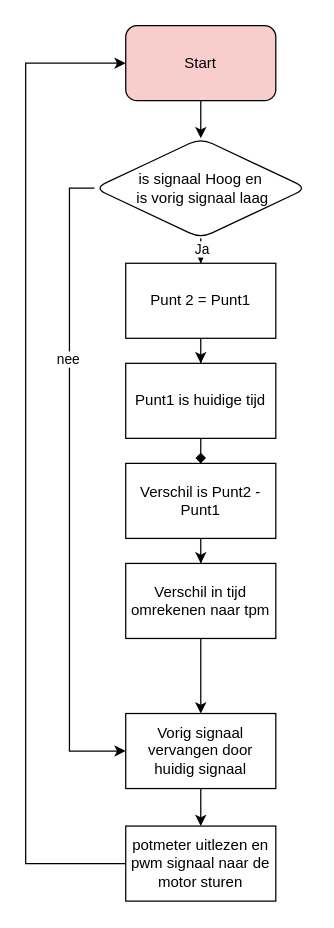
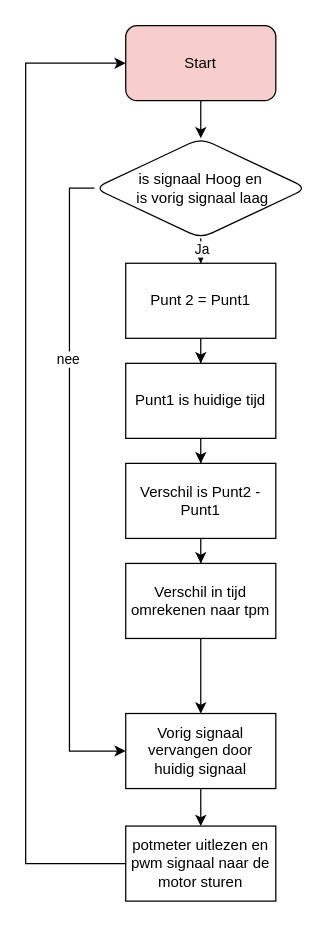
edge "Punt1 is huidige tijd" -> "Verschil is Punt2 - Punt1": arrowhead diamond -> classic
